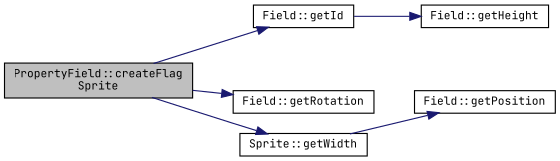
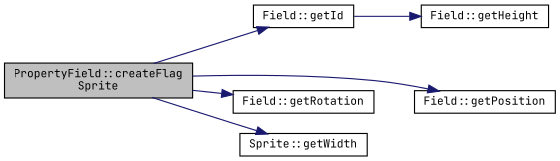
edge "Sprite::getWidth" -> "Field::getPosition": now "PropertyField::createFlag Sprite" -> "Field::getPosition"
